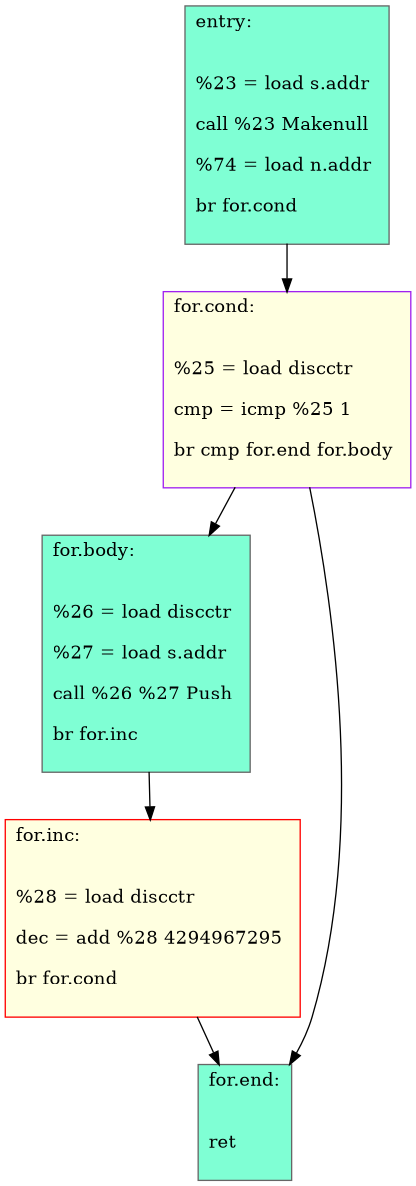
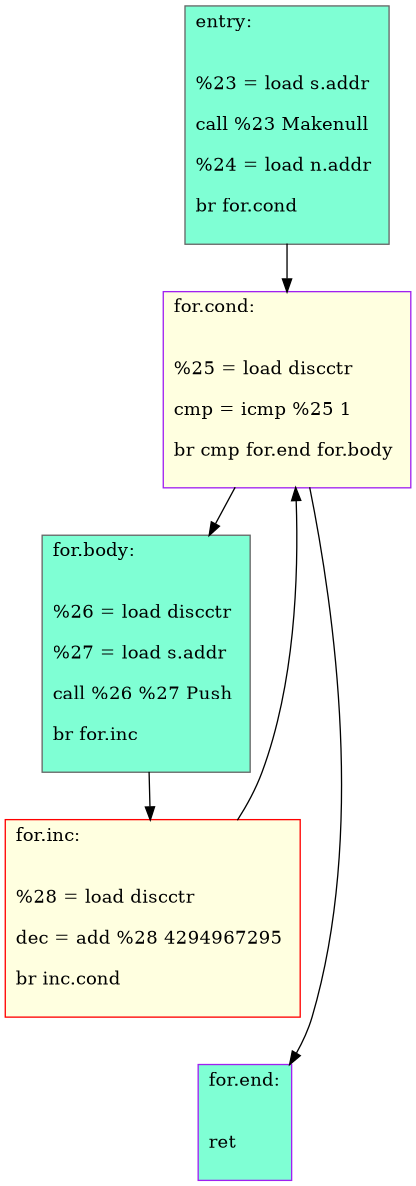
node "entry:": text "%74 = load n.addr" -> "%24 = load n.addr"
node "for.inc:": text "br for.cond" -> "br inc.cond"
edge "for.inc:" -> "for.end:": now "for.inc:" -> "for.cond:"
node "for.end:": color gray40 -> purple
